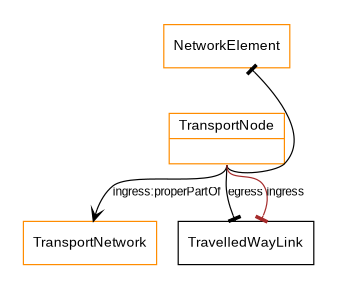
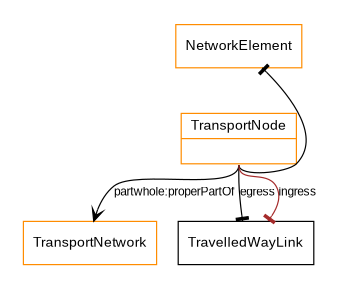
edge "TransportNode" -> "TransportNetwork": label "ingress:properPartOf" -> "partwhole:properPartOf"
